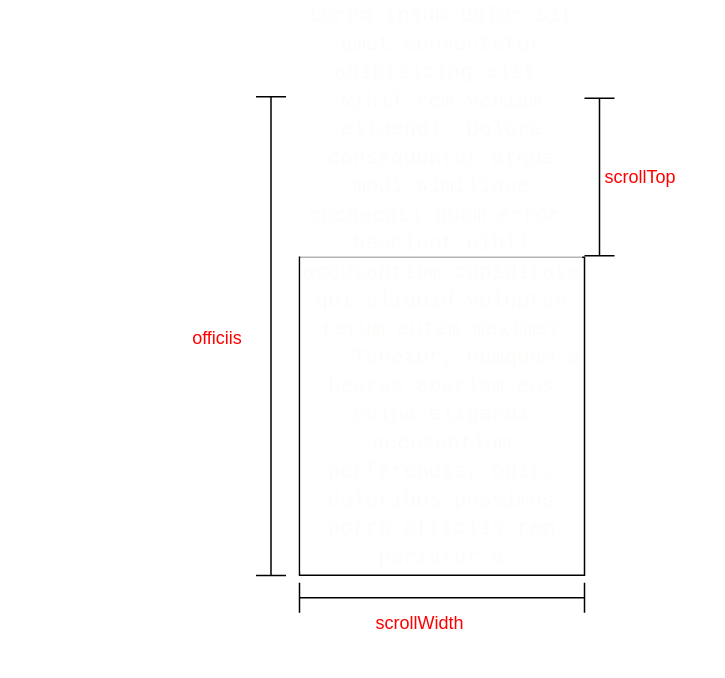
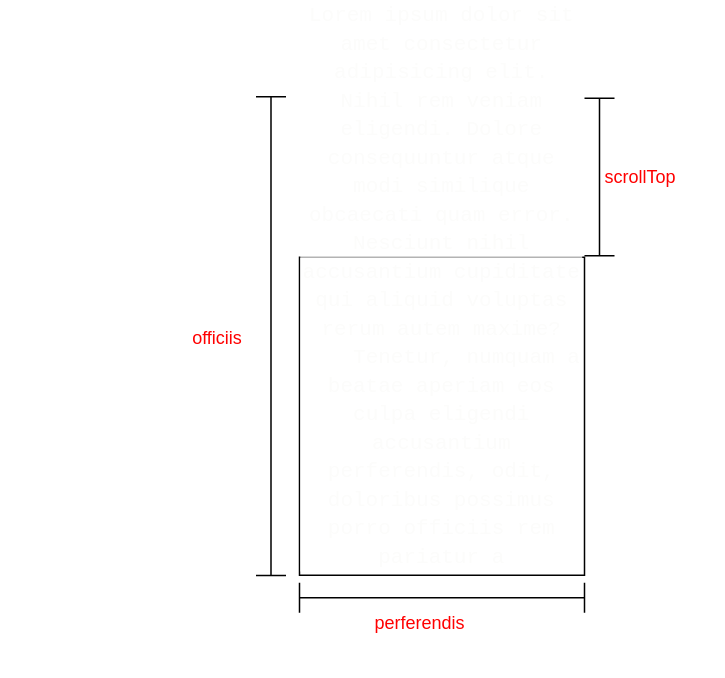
node "scrollWidth": label "scrollWidth" -> "perferendis"
